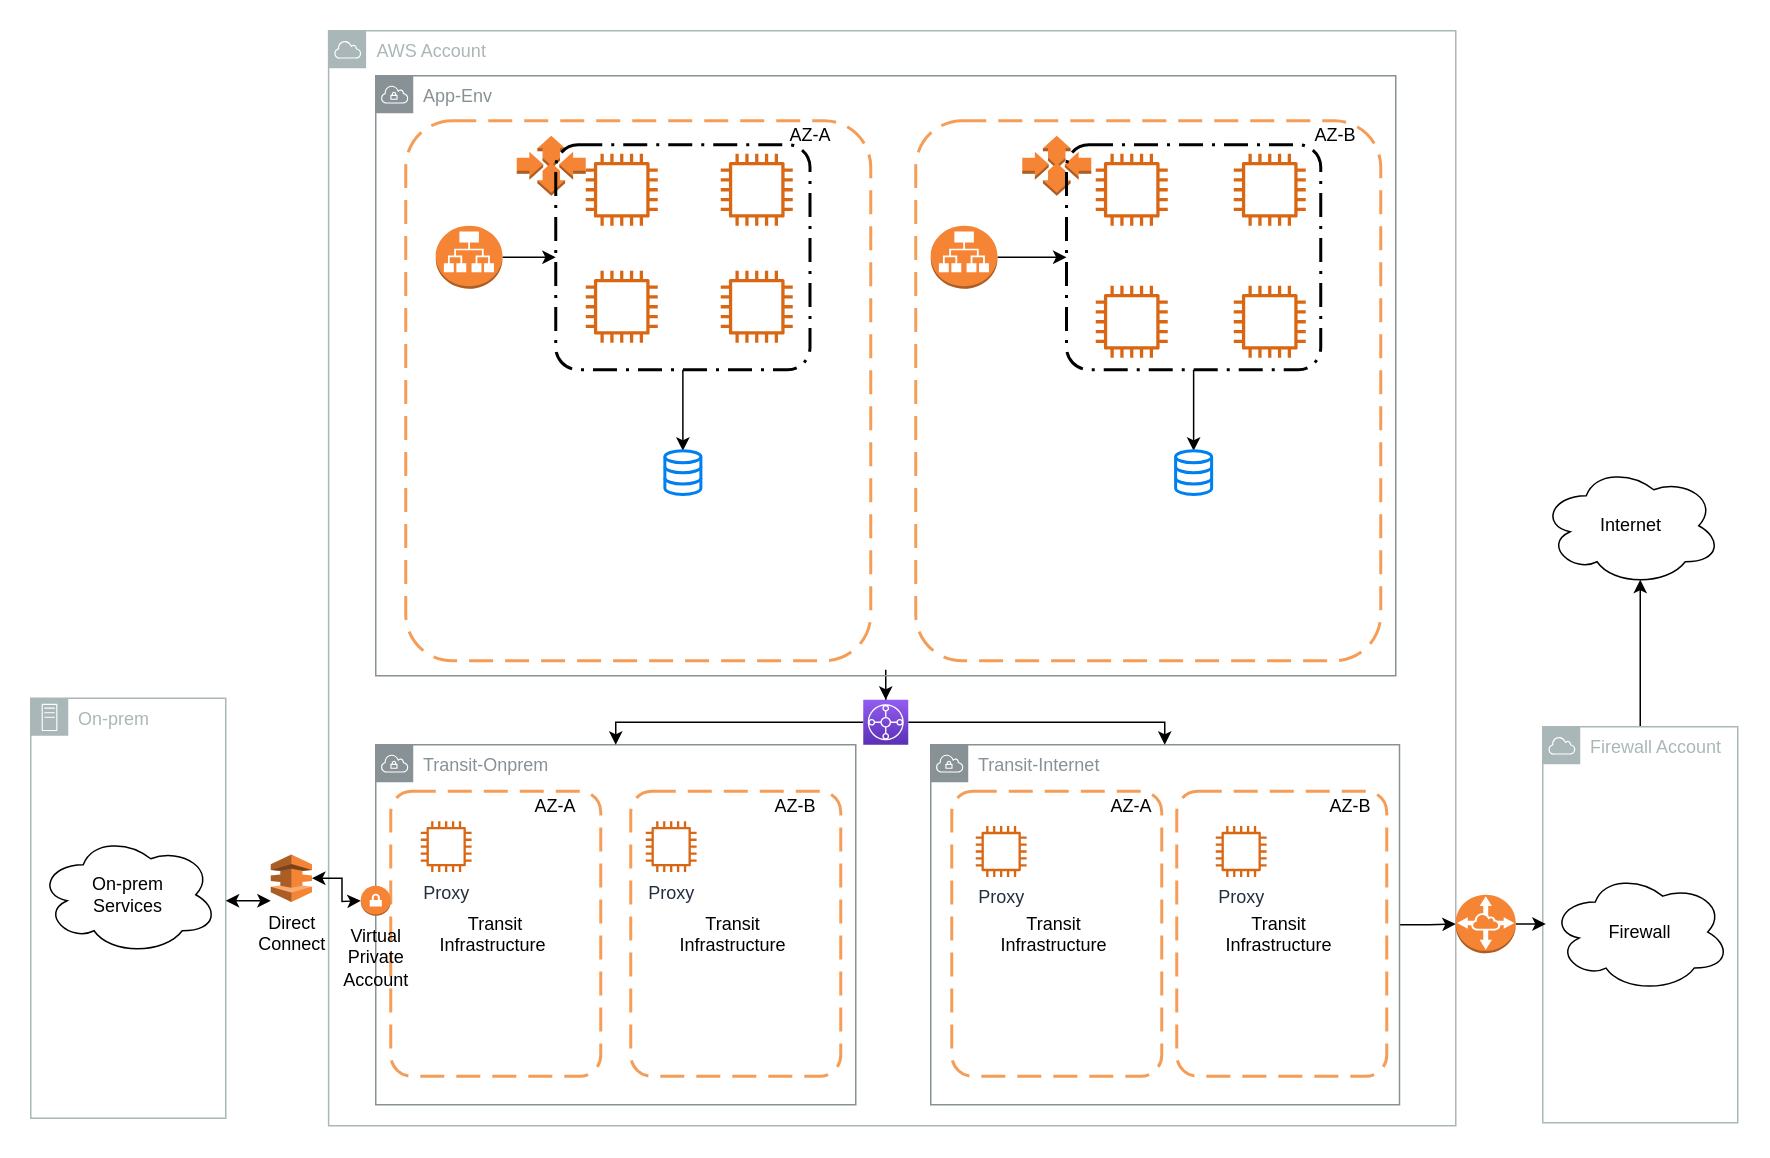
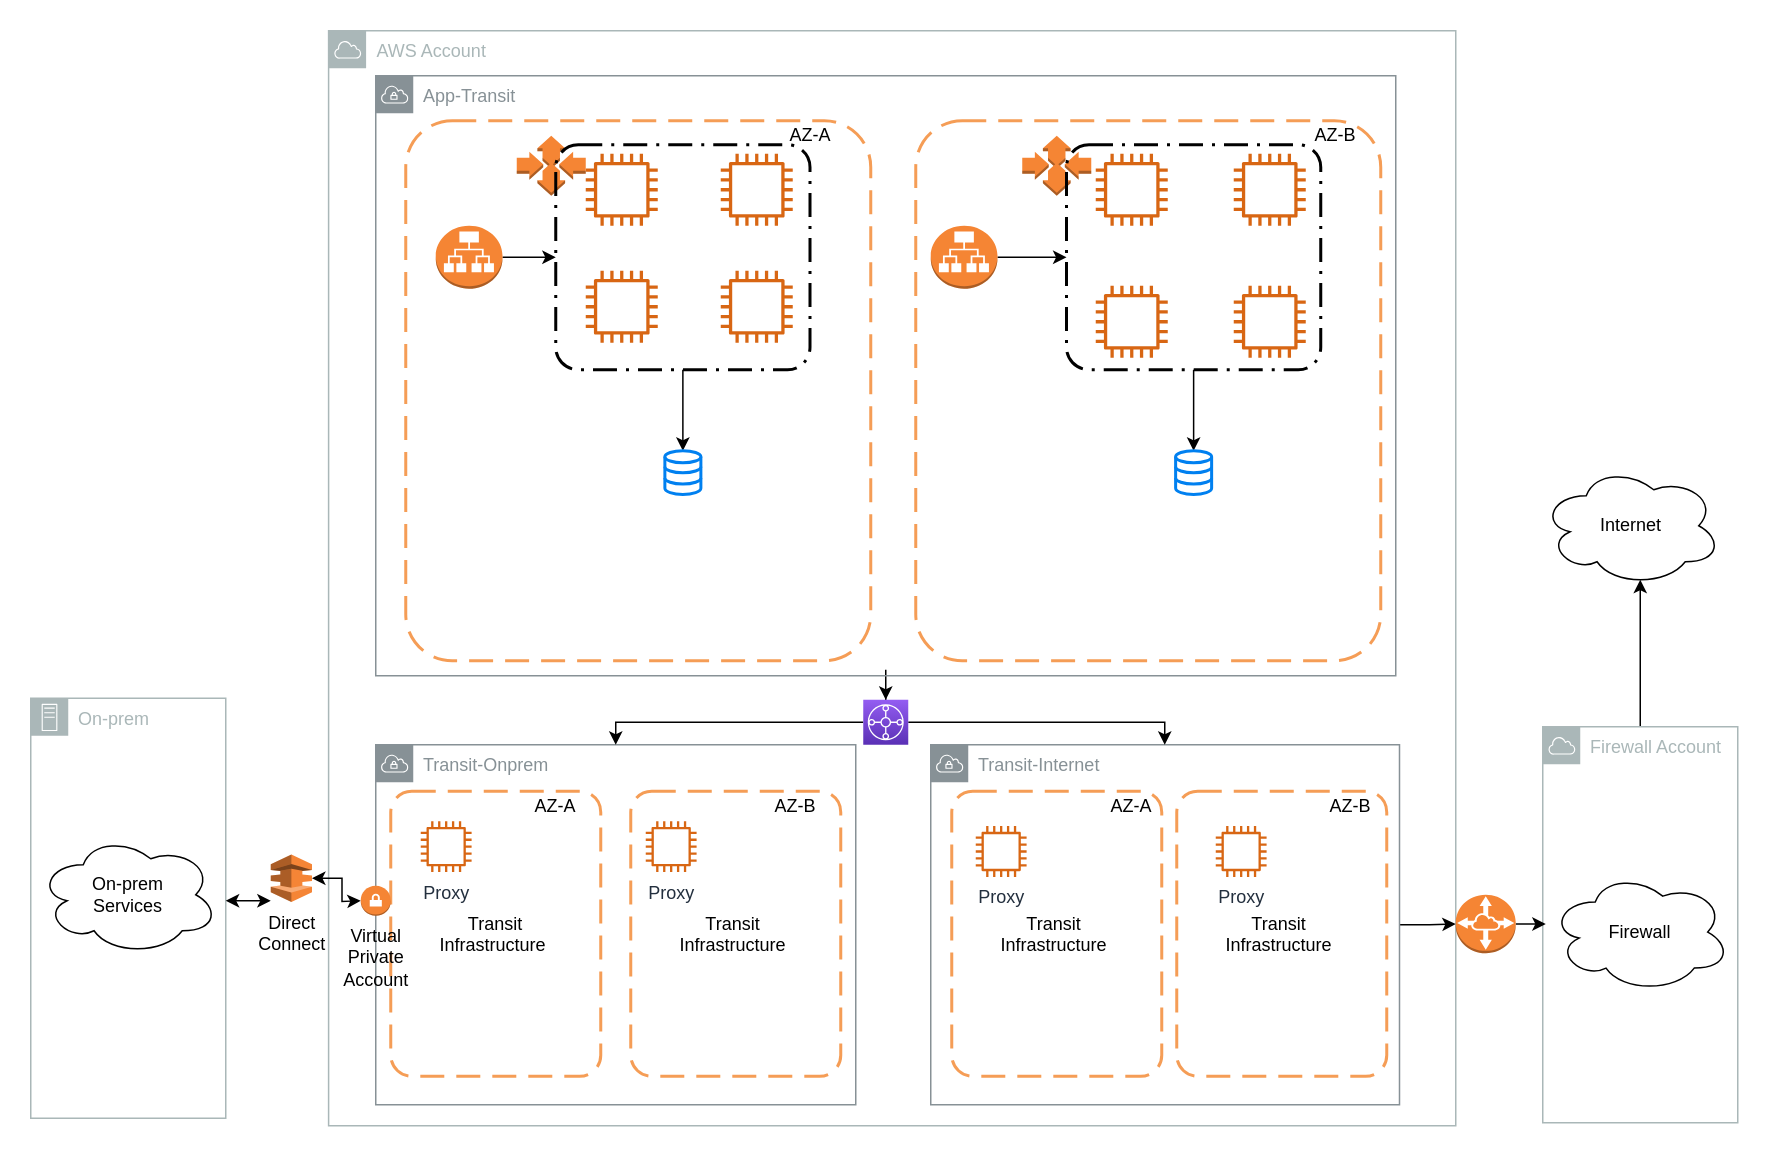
node "App-Env": label "App-Env" -> "App-Transit"
